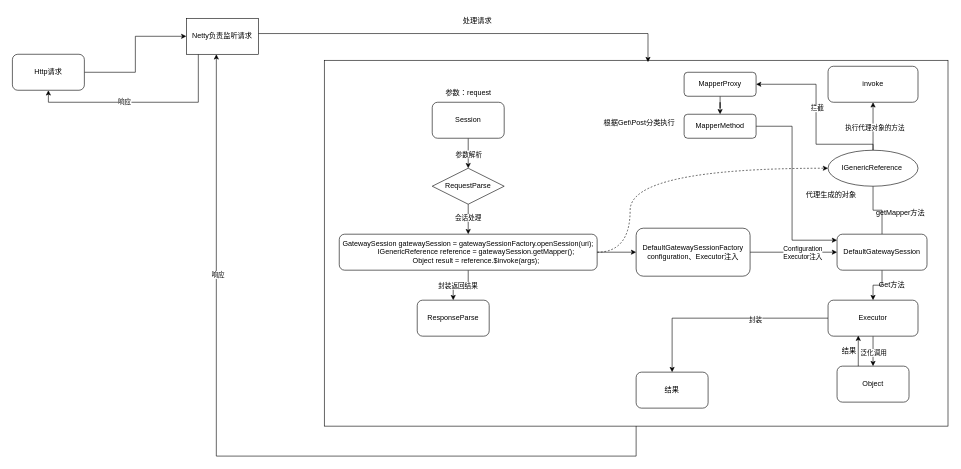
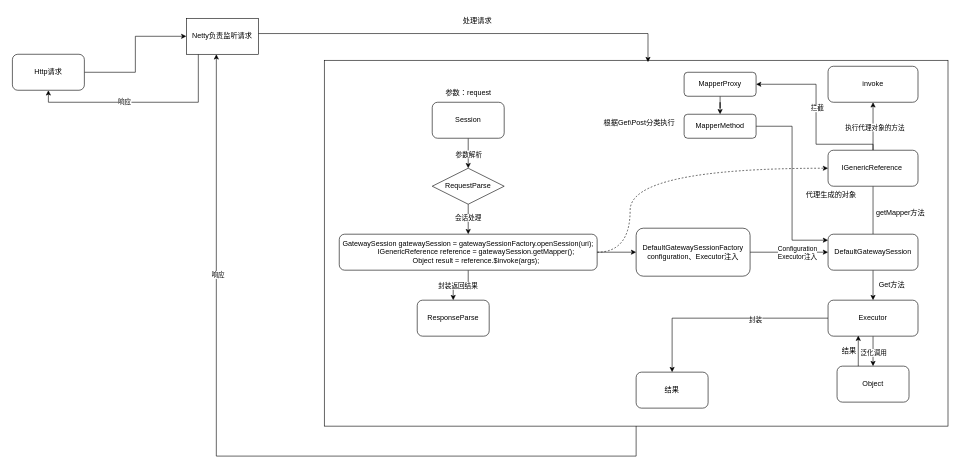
node "IGenericReference": shape ellipse -> rounded rectangle
node "DefaultGatewaySession": moved (882, 252) -> (873, 252)
